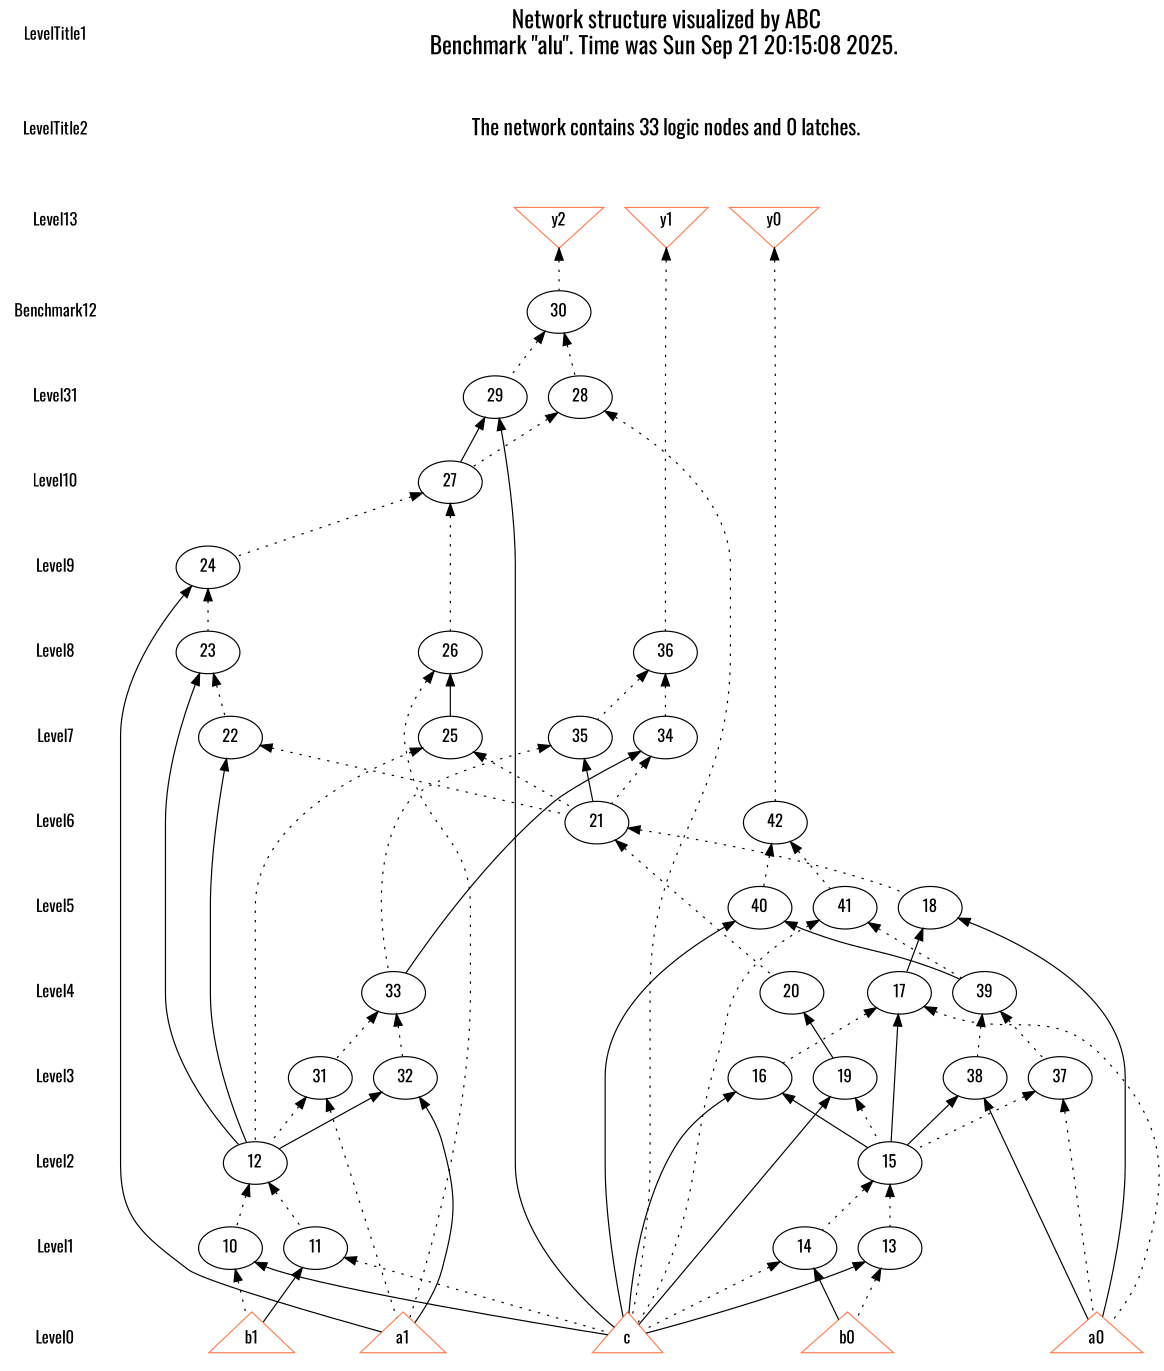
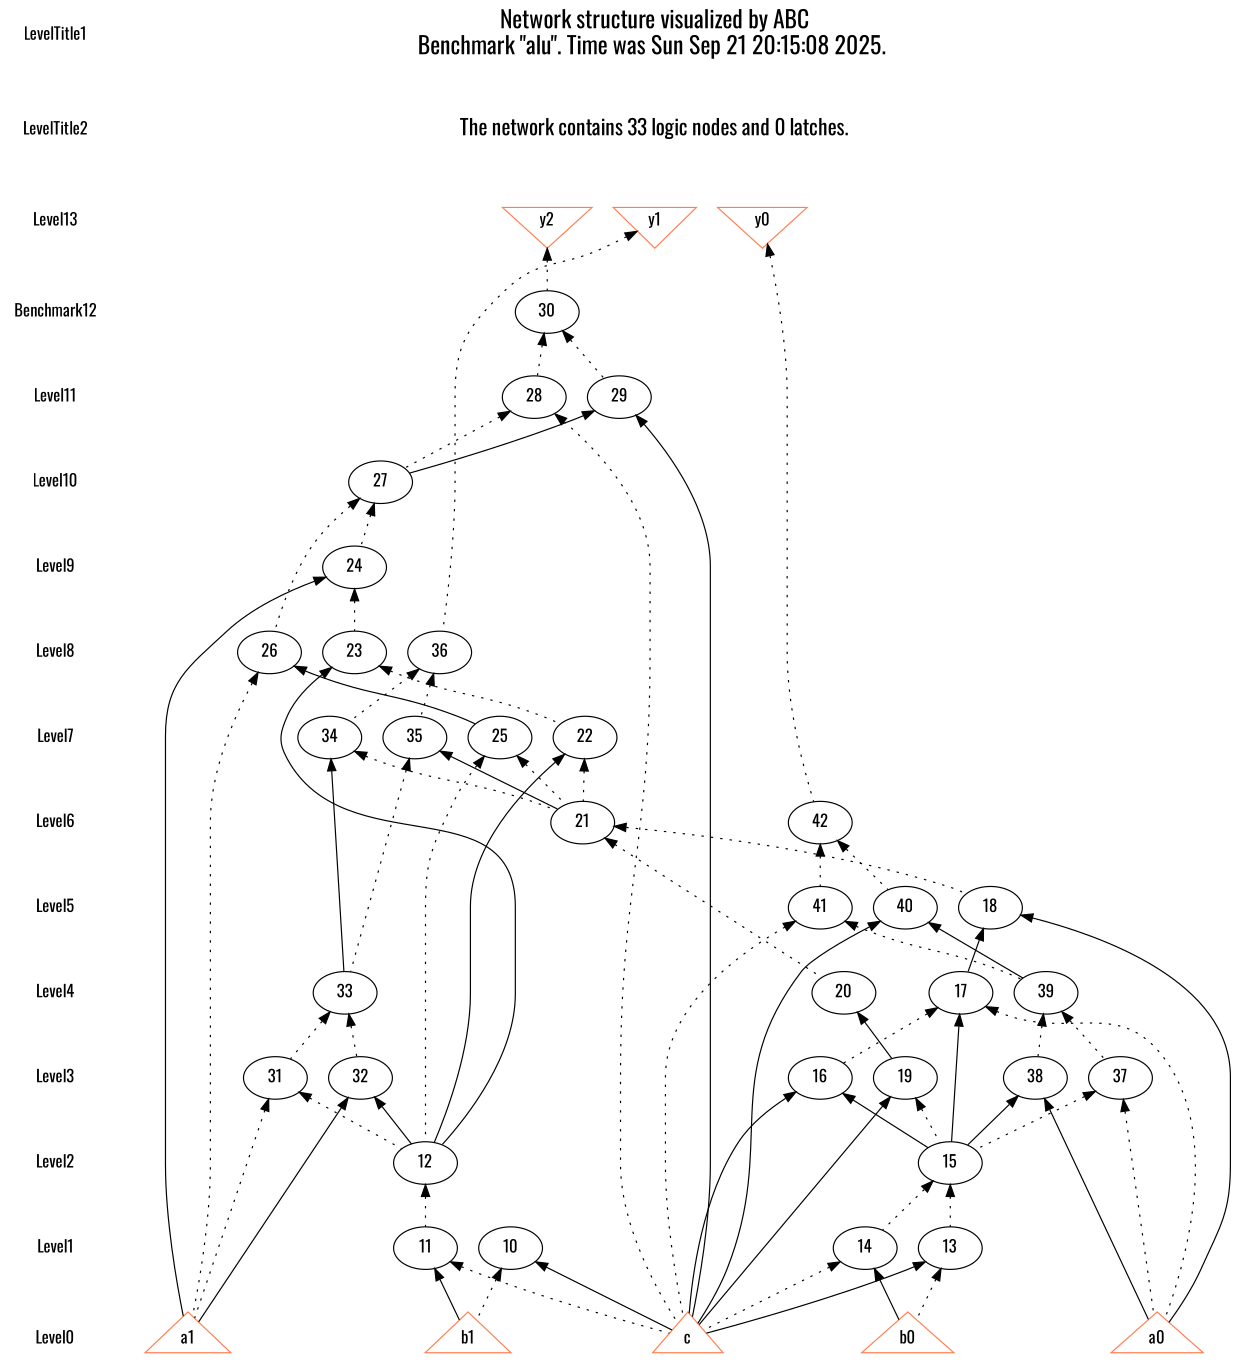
node "Level31": label "Level31" -> "Level11"
edge "10" -> "12": removed
